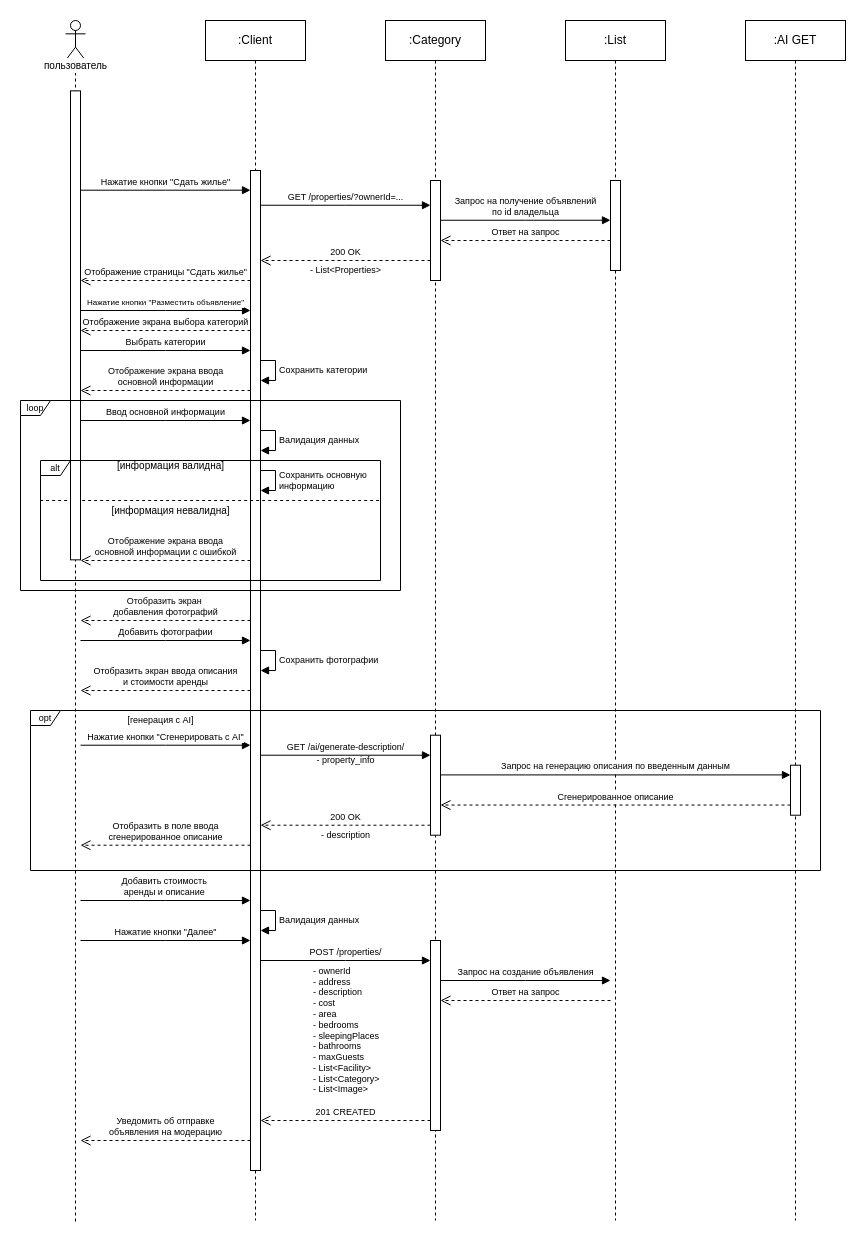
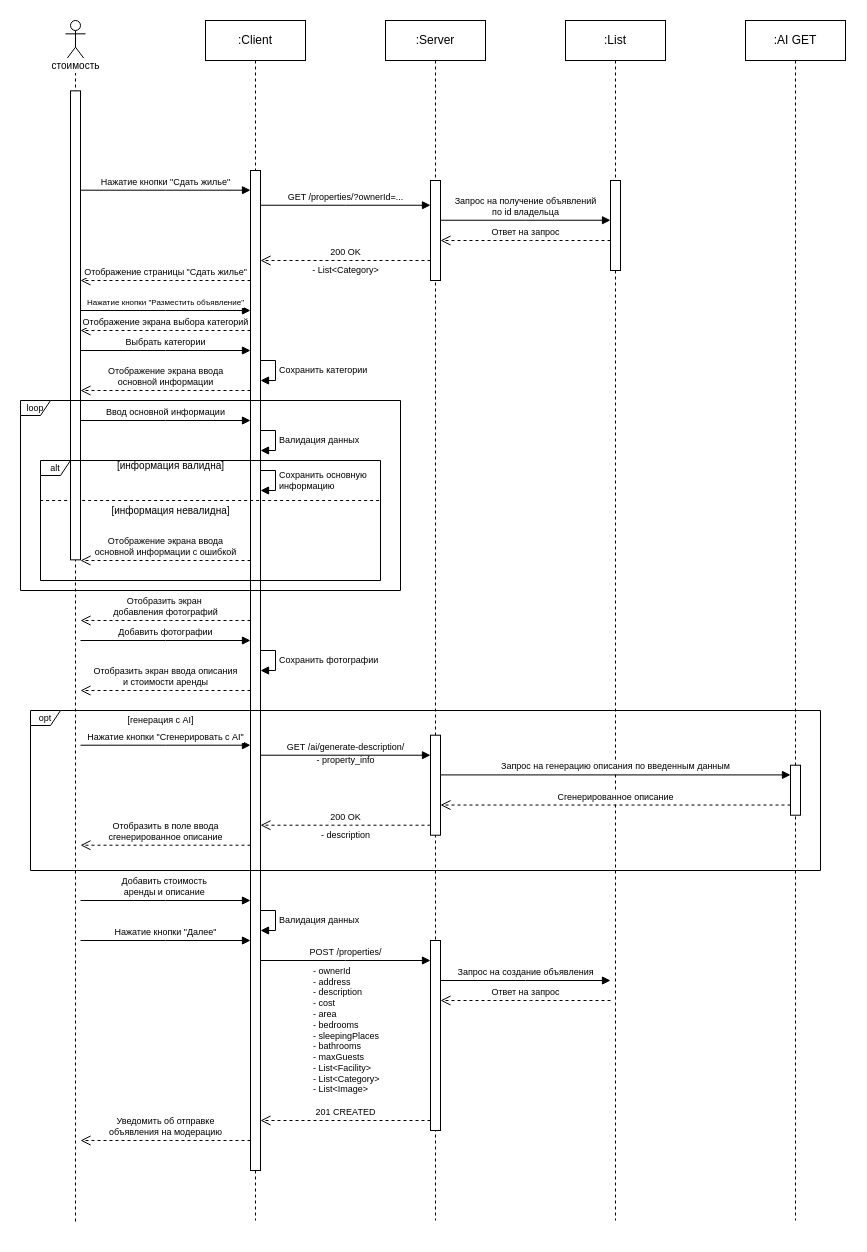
node ":Category": label ":Category" -> ":Server"
node "пользователь": label "пользователь" -> "стоимость"
node "- List<Properties>": label "- List<Properties>" -> "- List<Category>"
